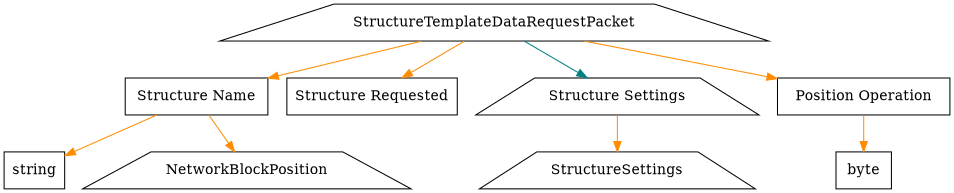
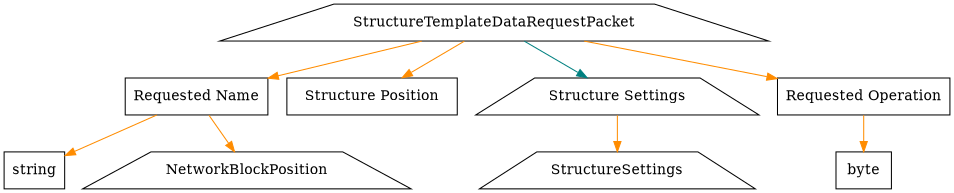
node "Structure Name": label "Structure Name" -> "Requested Name"
node "Structure Requested": label "Structure Requested" -> "Structure Position"
node "Position Operation": label "Position Operation" -> "Requested Operation"
